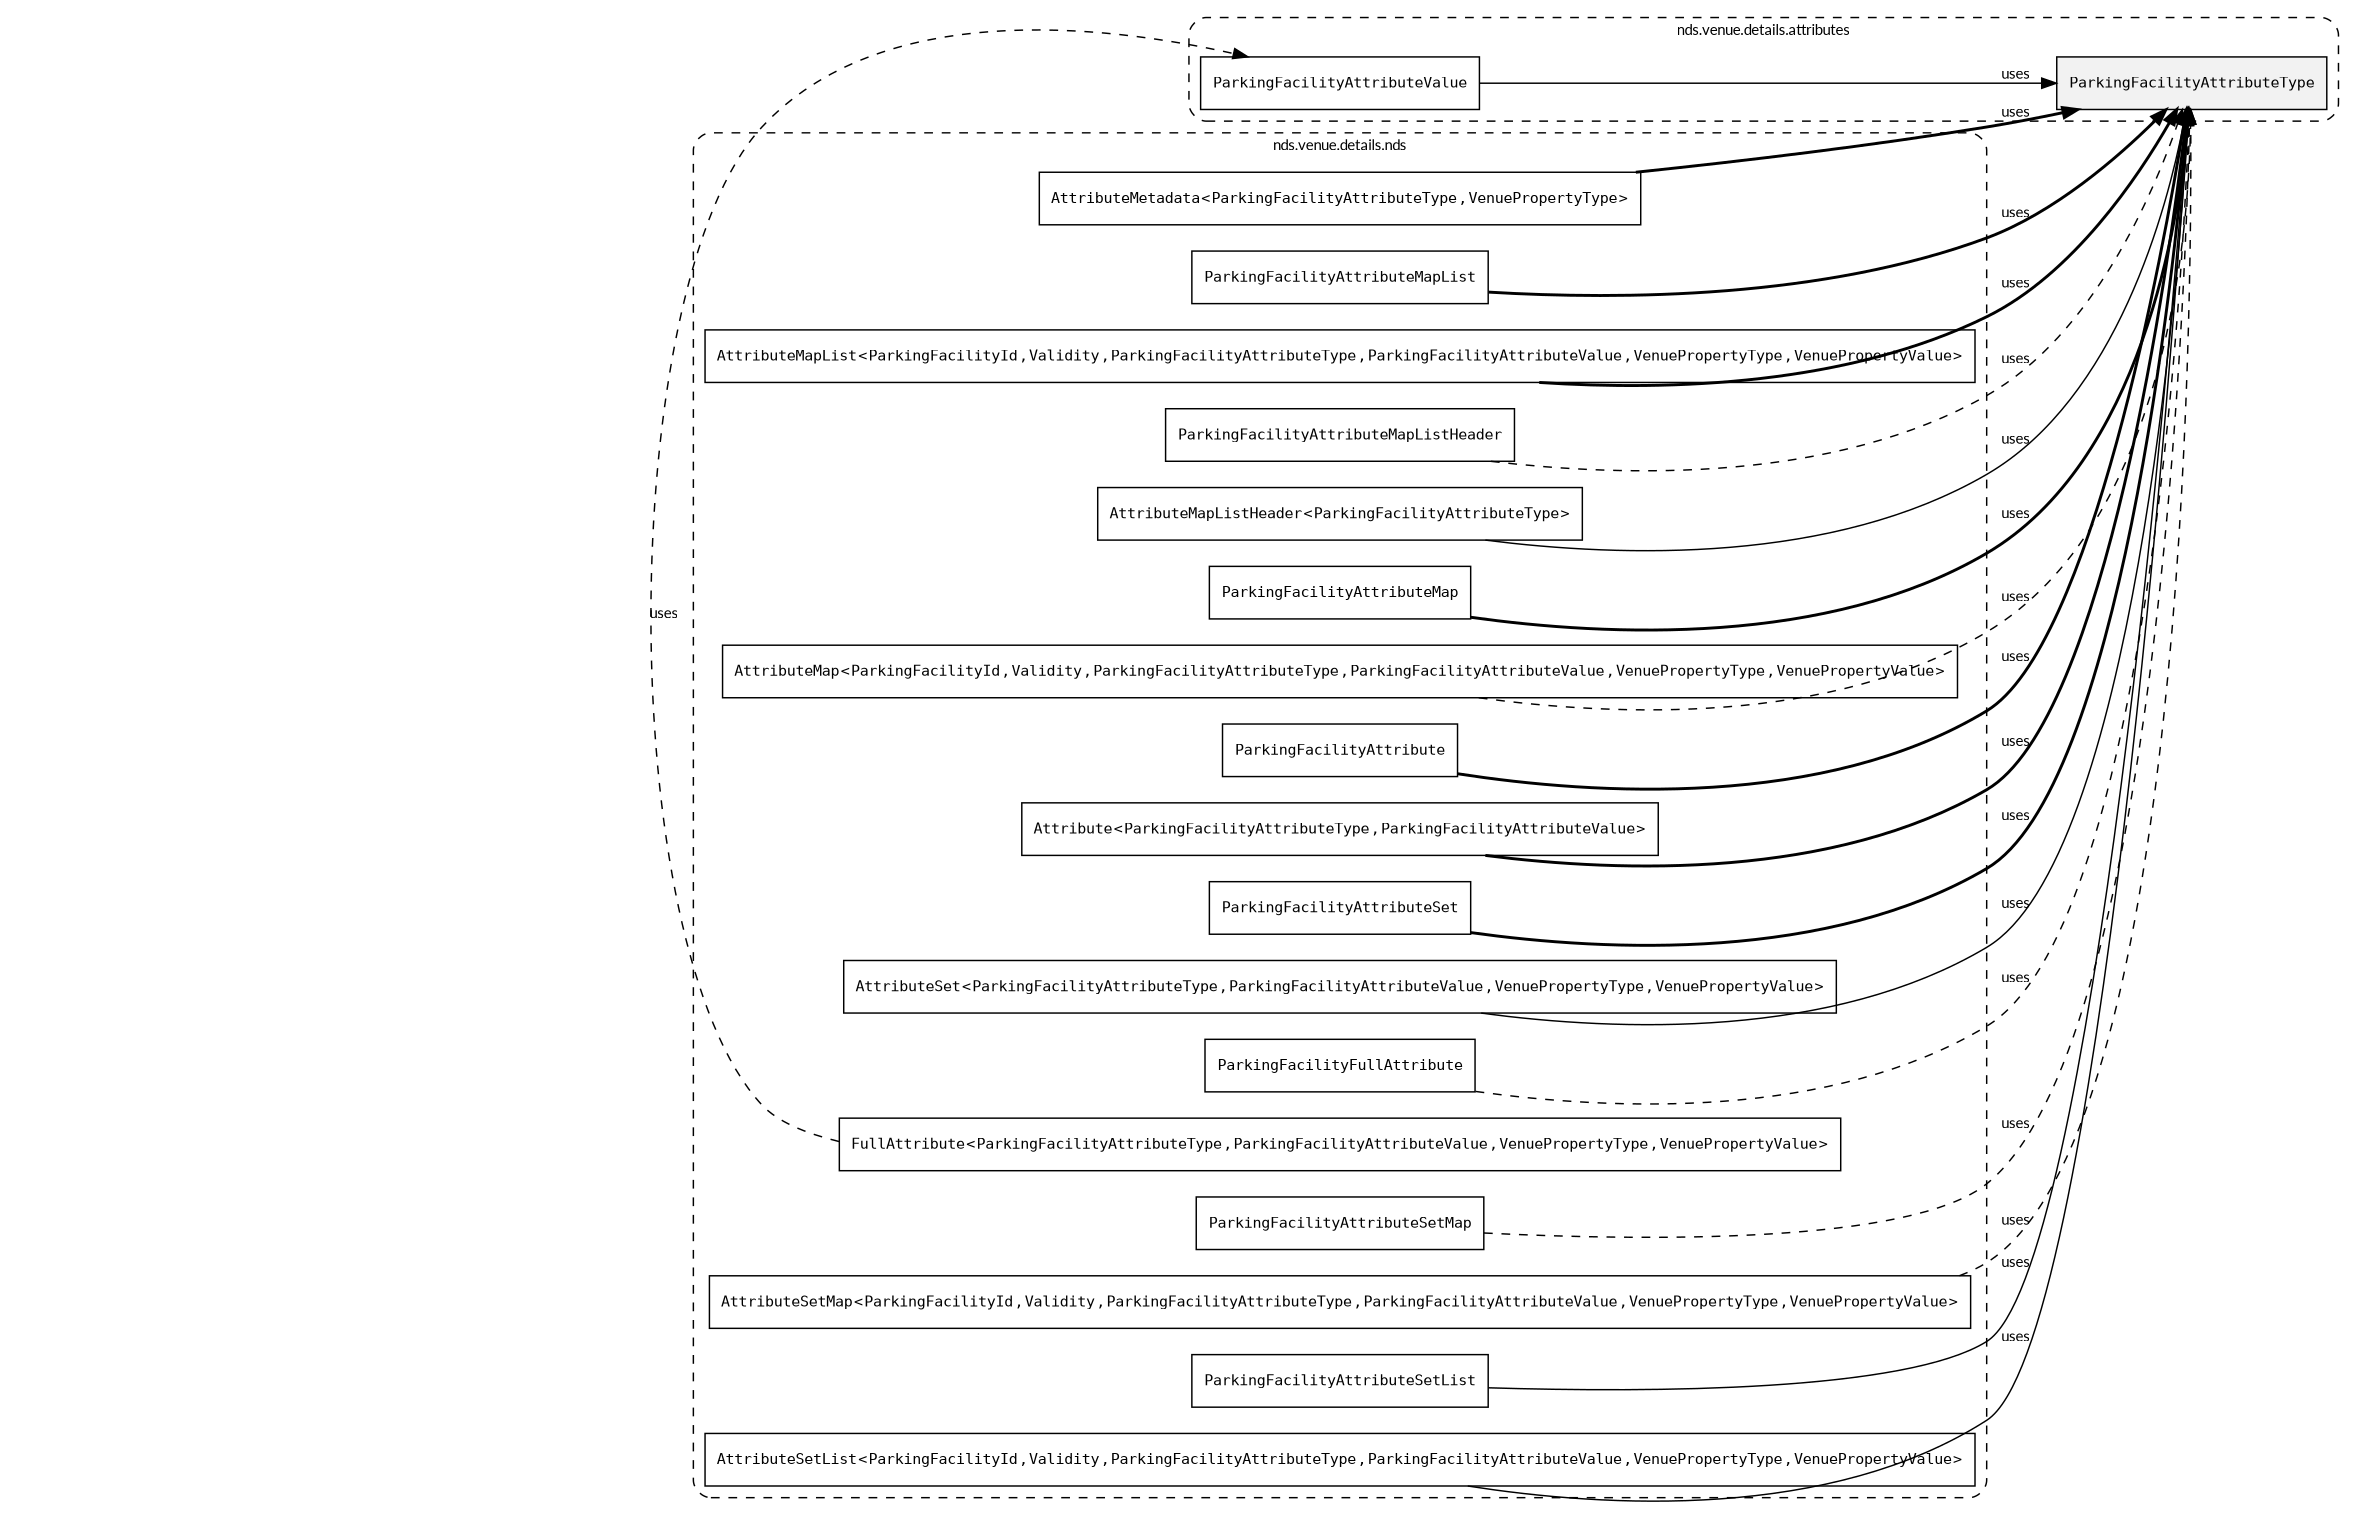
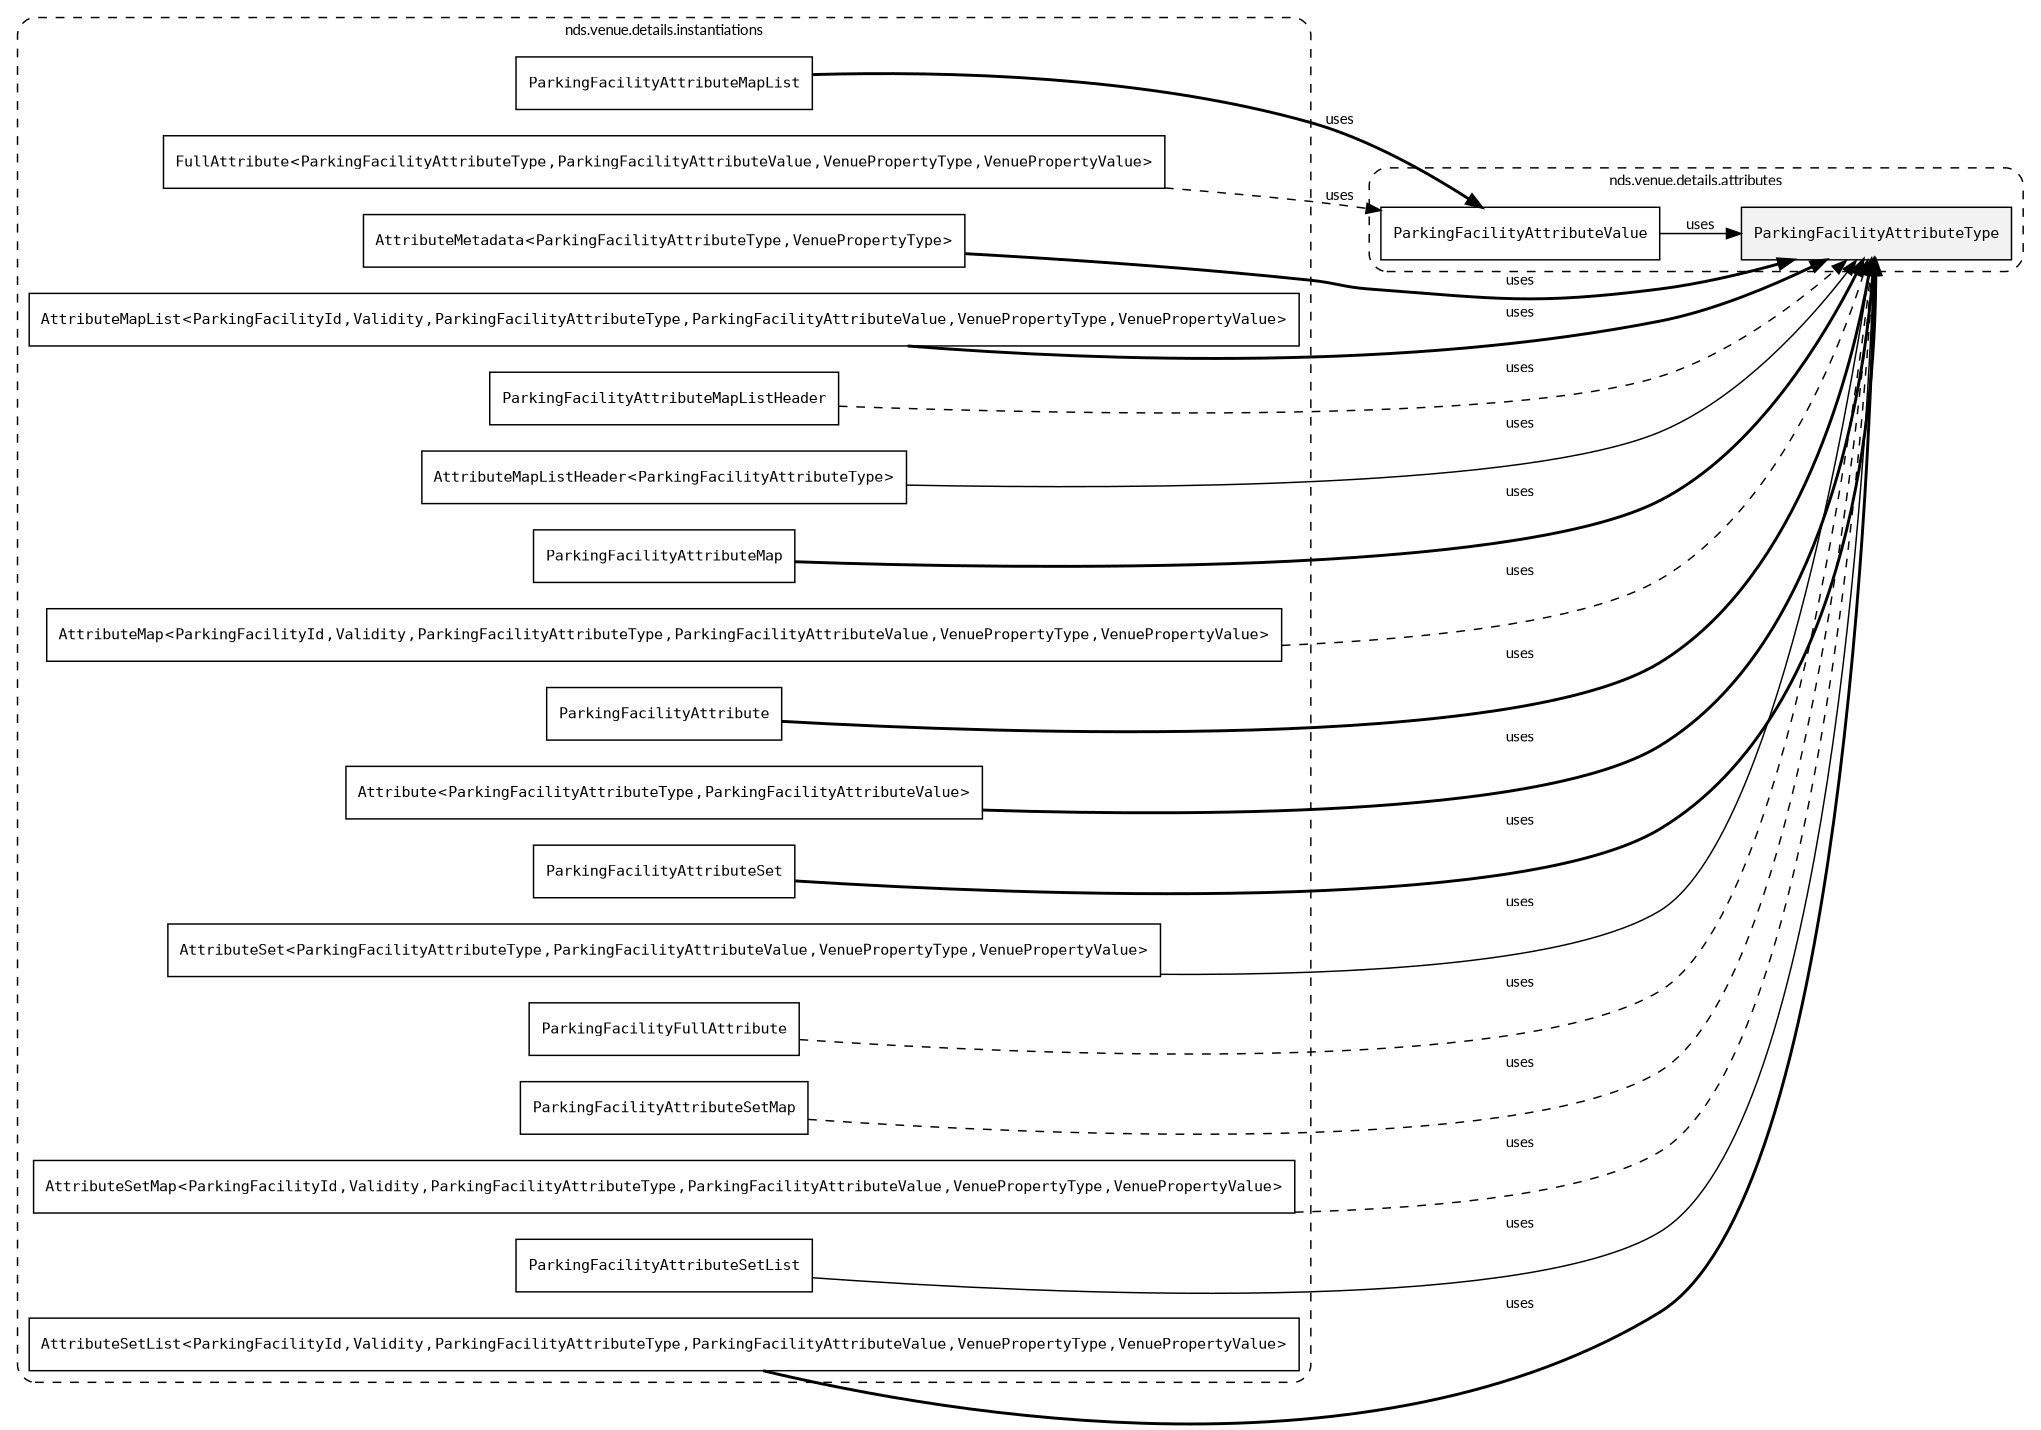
cluster "nds.venue.details.nds": label "nds.venue.details.nds" -> "nds.venue.details.instantiations"
edge "ParkingFacilityAttributeMapList" -> "ParkingFacilityAttributeType": now "ParkingFacilityAttributeMapList" -> "ParkingFacilityAttributeValue"
edge "AttributeSetList" -> "ParkingFacilityAttributeType": style solid -> bold
